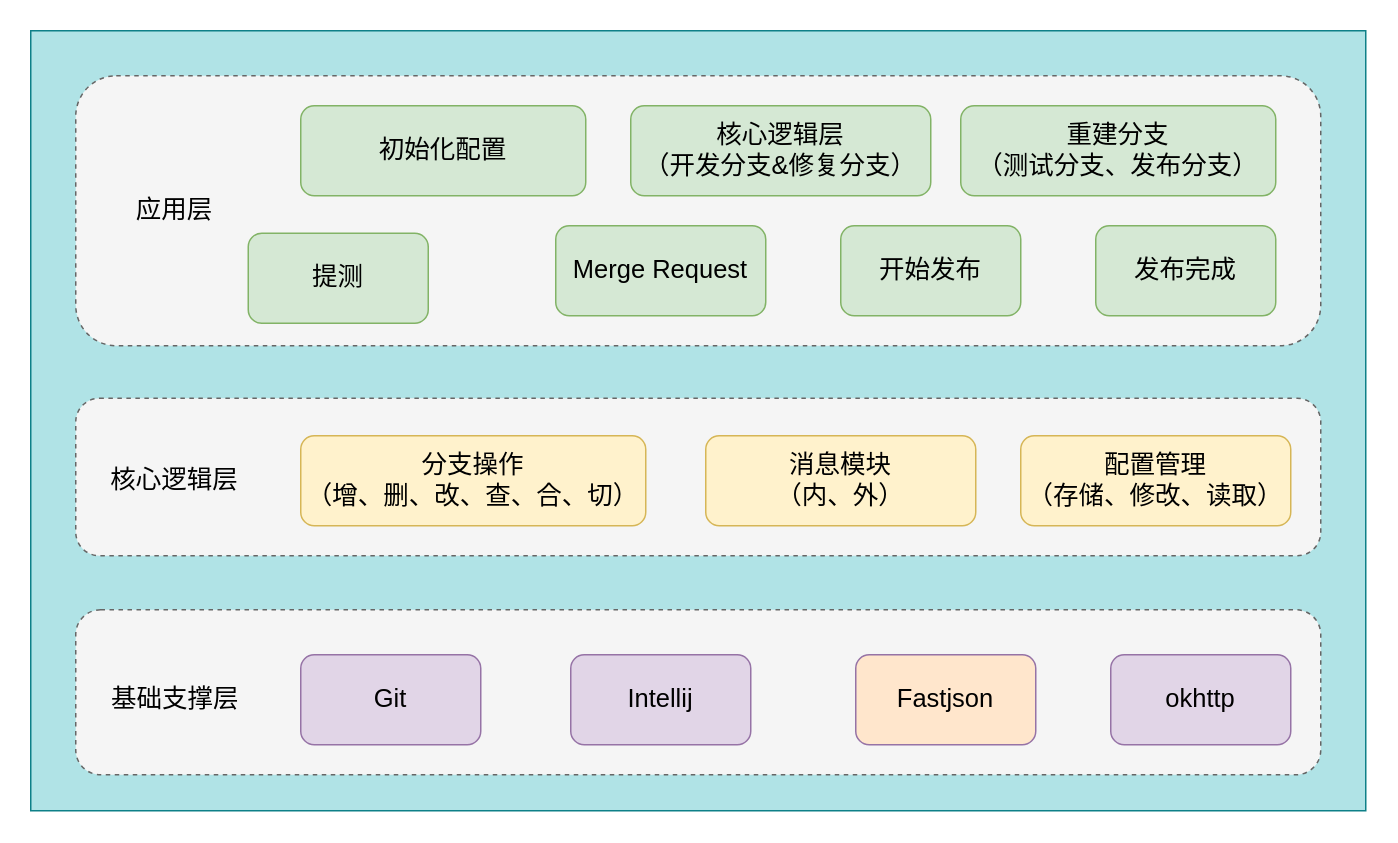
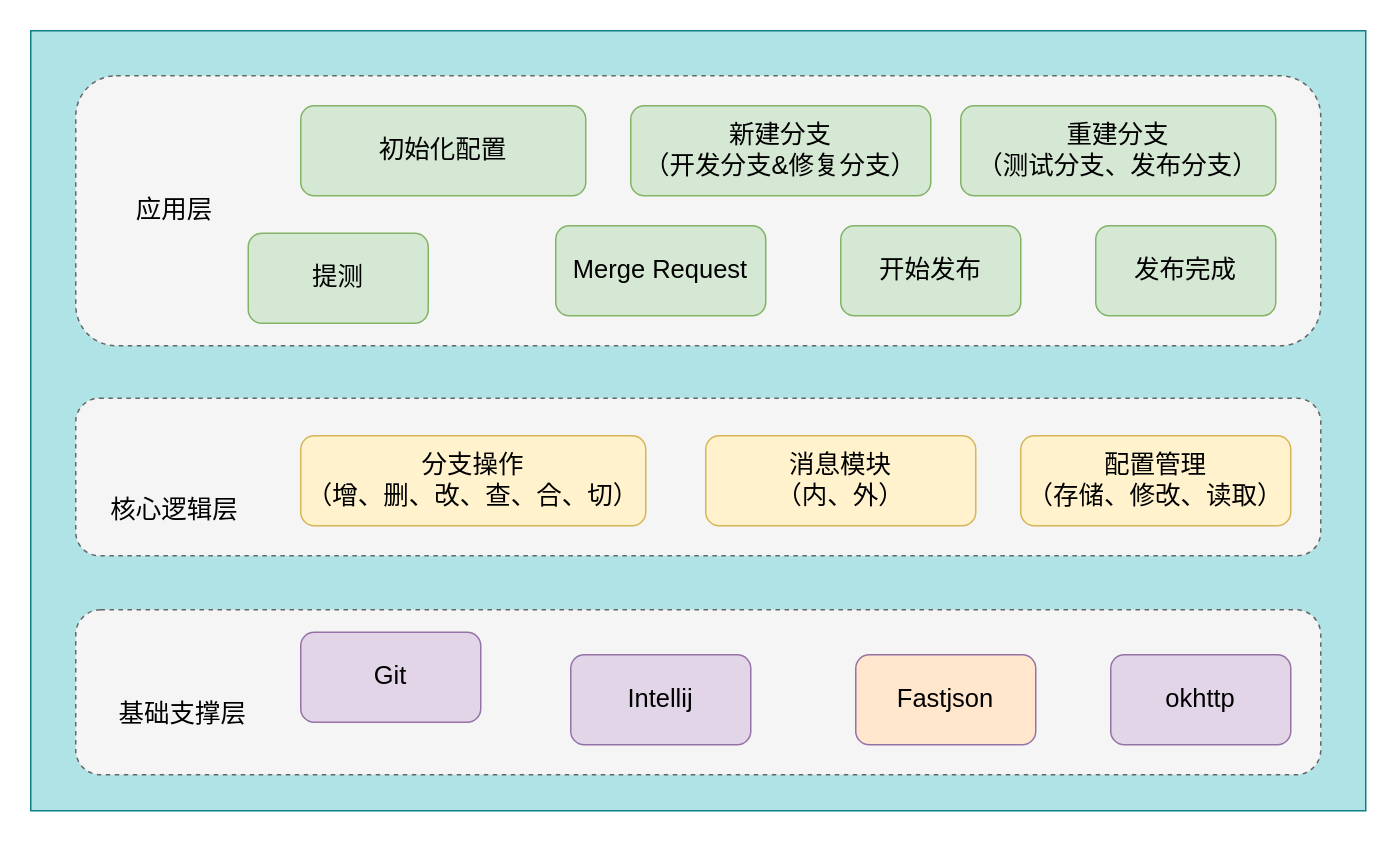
node "核心逻辑层（开发分支&修复分支）": label "核心逻辑层（开发分支&修复分支）" -> "新建分支（开发分支&修复分支）"
node "核心逻辑层": moved (175, 481) -> (175, 511)
node "基础支撑层": moved (175, 700) -> (182, 715)
node "Git": moved (391, 700) -> (391, 677)
